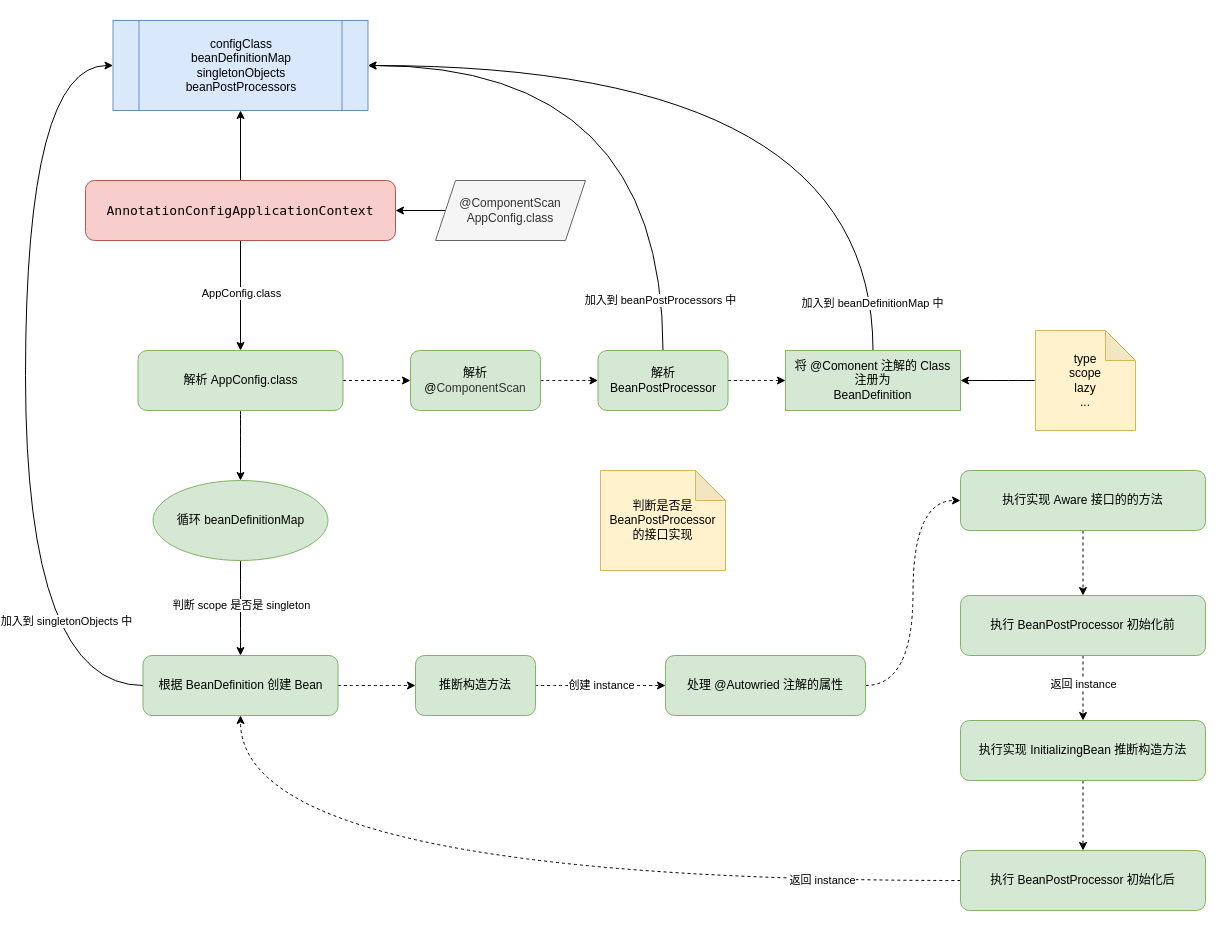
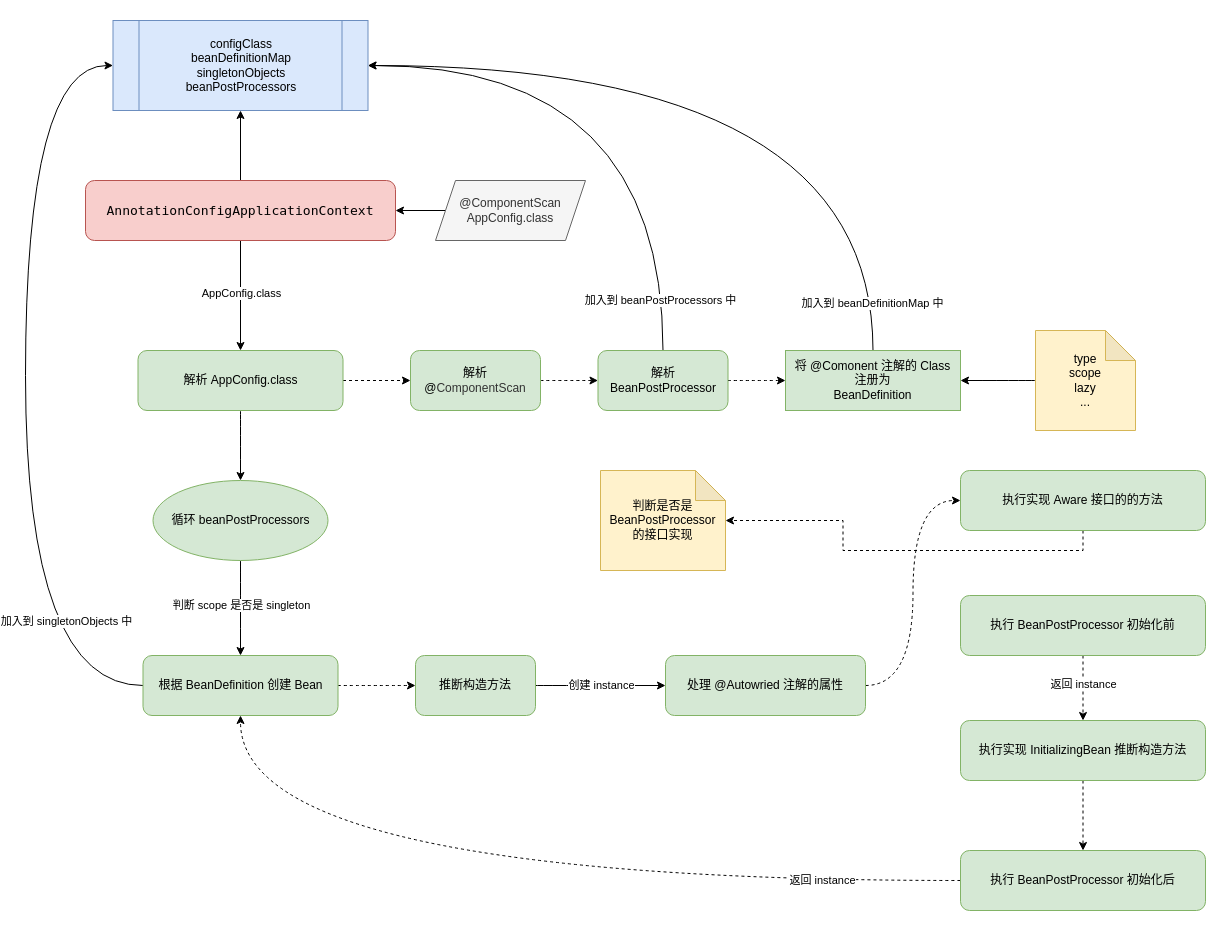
node "循环 beanDefinitionMap": label "循环 beanDefinitionMap" -> "循环 beanPostProcessors"
edge "执行实现 Aware 接口的的方法" -> "执行 BeanPostProcessor 初始化前": now "执行实现 Aware 接口的的方法" -> "判断是否是 BeanPostProcessor 的接口实现"
edge "推断构造方法" -> "处理 @Autowried 注解的属性": style dashed -> solid
